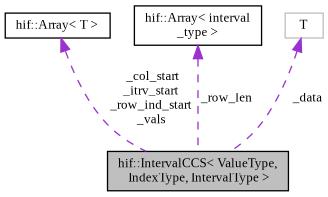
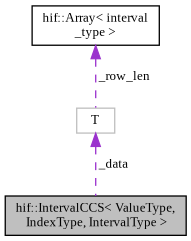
node "hif::Array< T >": removed
edge "hif::IntervalCCS< ValueType, IndexType, IntervalType >" -> "hif::Array< interval _type >": now "T" -> "hif::Array< interval _type >"
